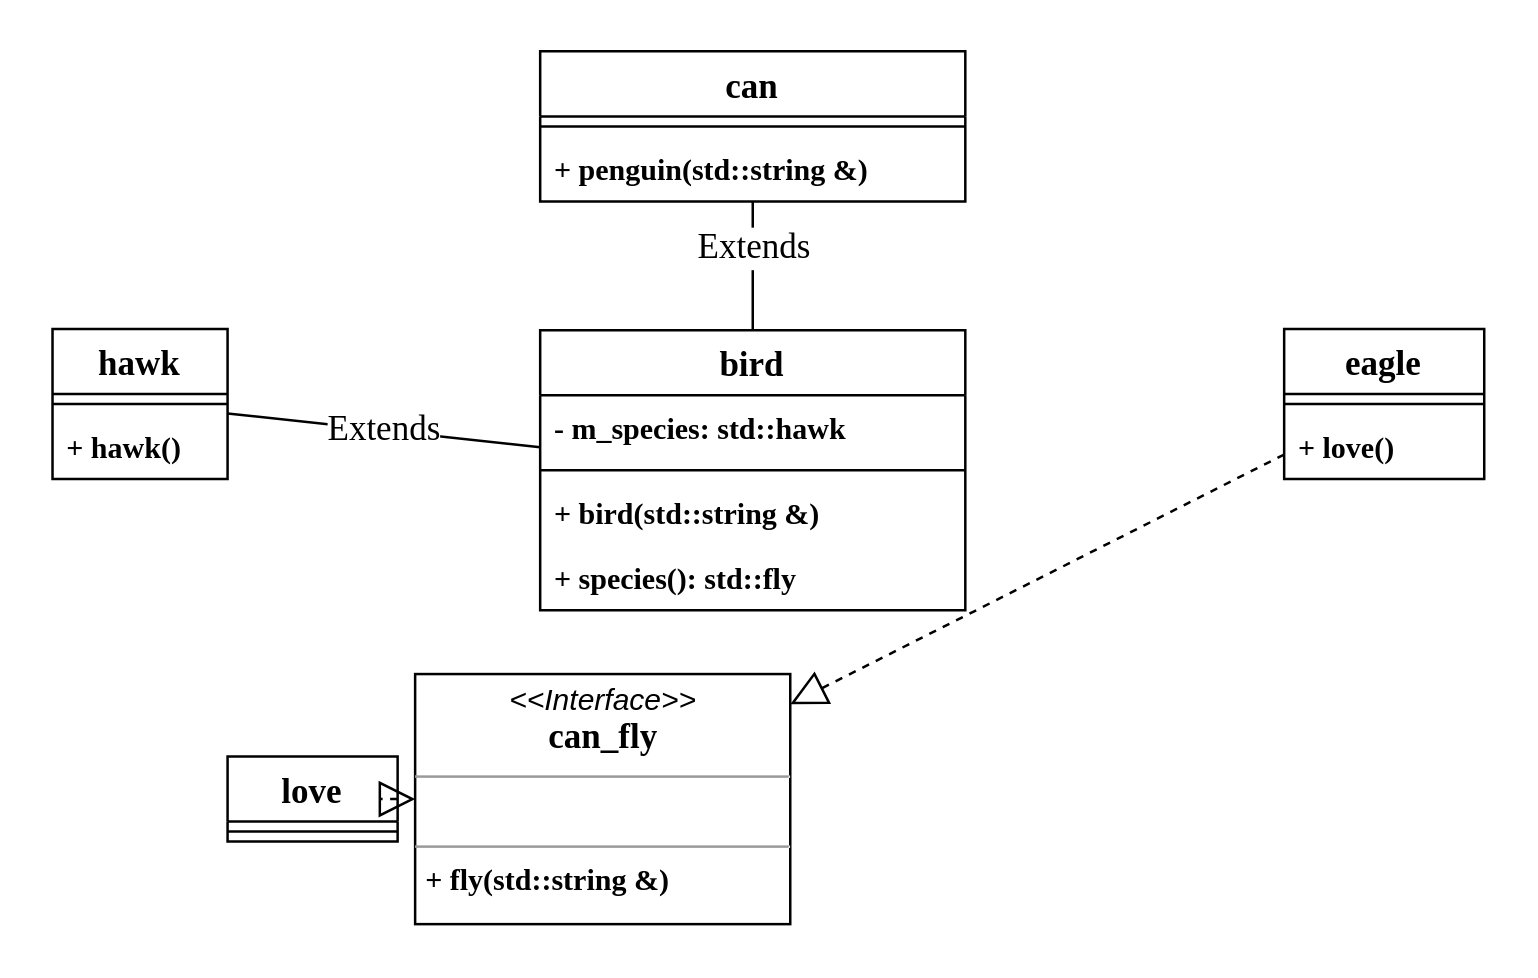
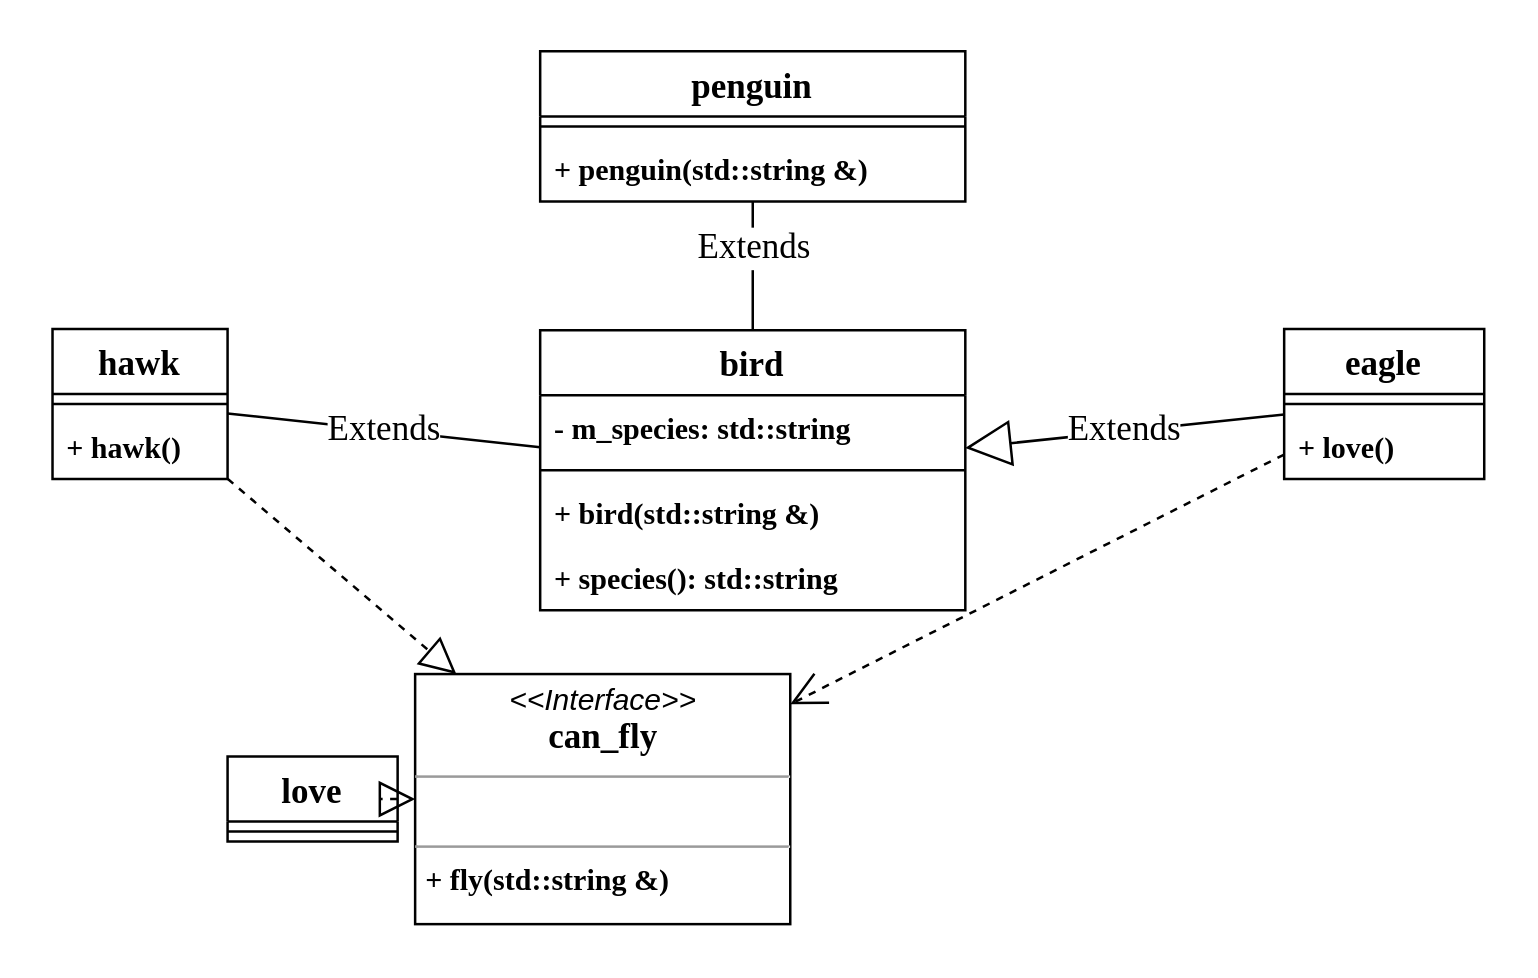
node "can": label "can" -> "penguin"
node "- m_species: std::hawk": label "- m_species: std::hawk" -> "- m_species: std::string"
edge "eagle" -> "bird": added, label "Extends"
edge "hawk" -> "<<Interface>> can_fly + fly(std::string &)": added
node "+ species(): std::fly": label "+ species(): std::fly" -> "+ species(): std::string"
edge "eagle" -> "<<Interface>> can_fly + fly(std::string &)": arrowhead block -> open
